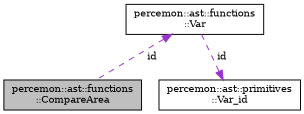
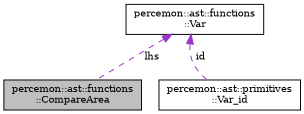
edge "percemon::ast::functions ::Var" -> "percemon::ast::primitives ::Var_id": reversed
edge "percemon::ast::functions ::CompareArea" -> "percemon::ast::functions ::Var": label " id" -> " lhs"
